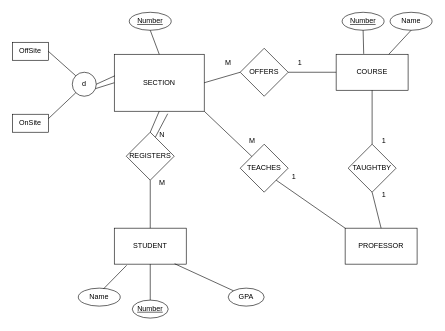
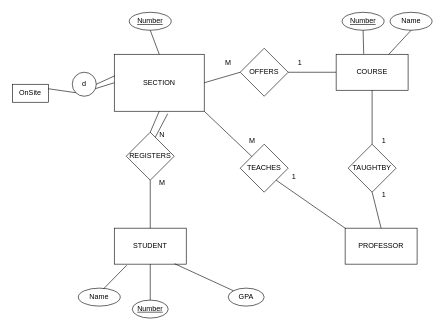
node "OffSite": removed
edge "OffSite" -- "d": removed
node "OnSite": moved (30, 123) -> (30, 93)
